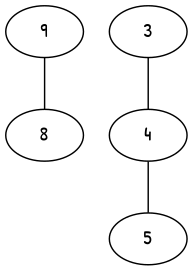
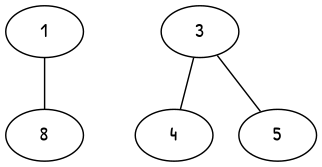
node "9": label "9" -> "1"
edge "4" -- "5": now "3" -- "5"
